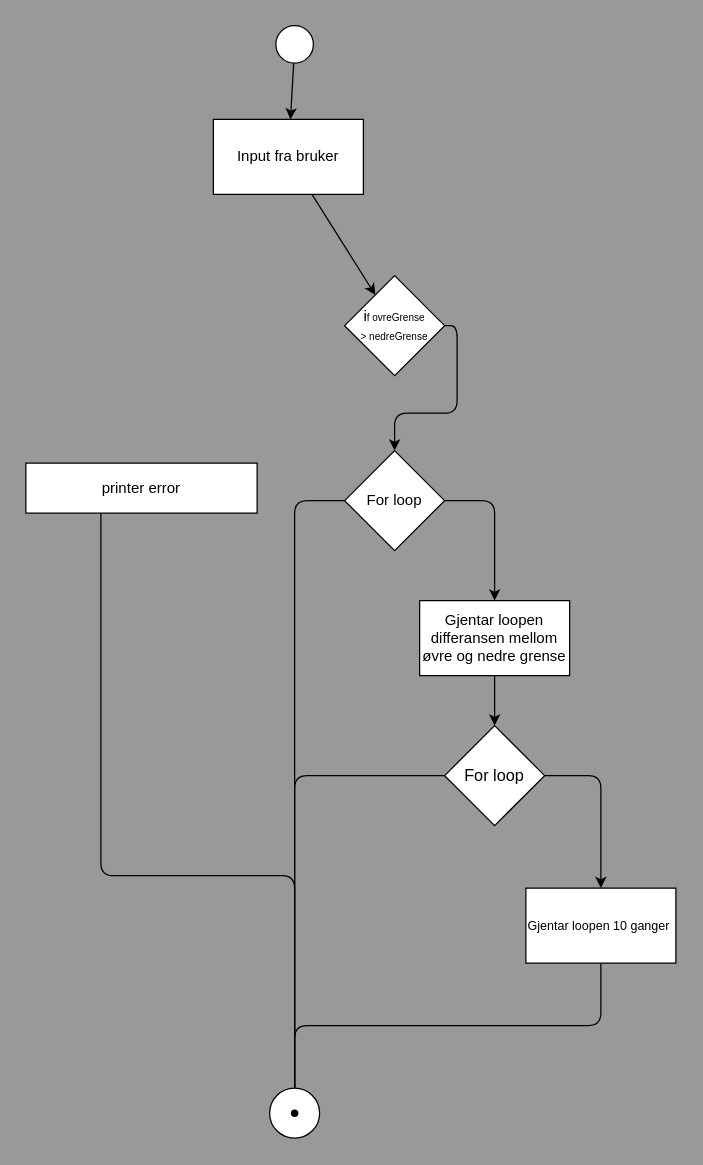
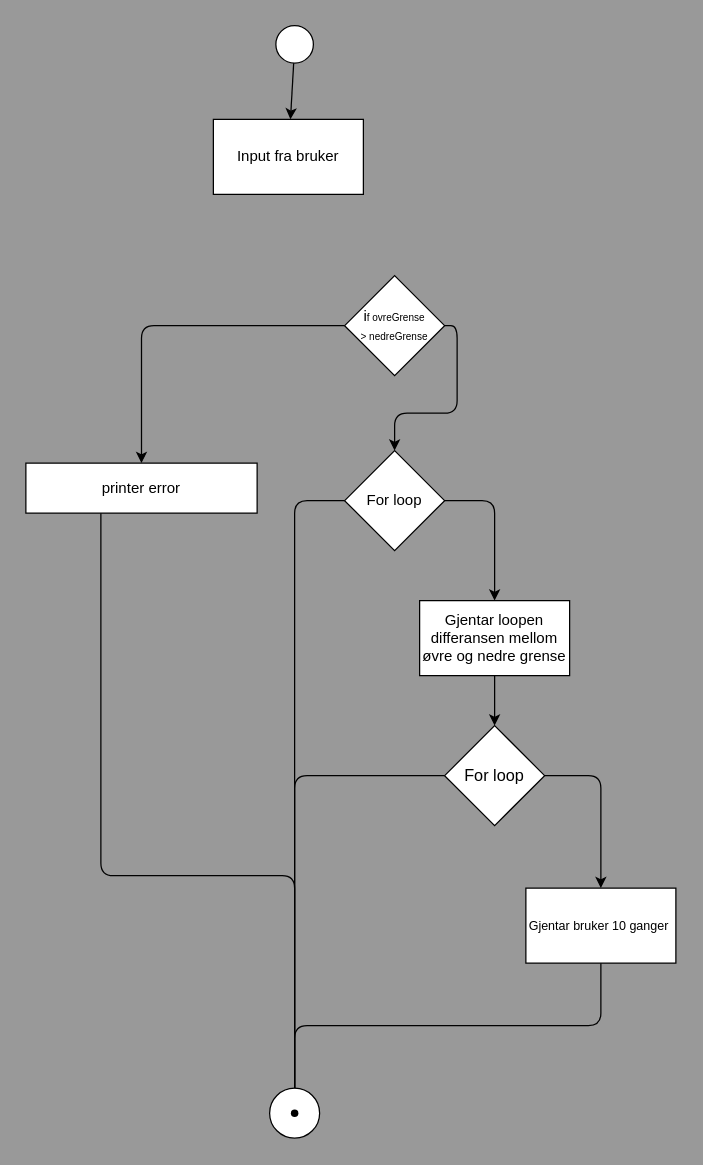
edge "Input fra bruker" -> "if ovreGrense > nedreGrense": removed
edge "if ovreGrense > nedreGrense" -> "printer error": added
node "Gjentar loopen 10 ganger": label "Gjentar loopen 10 ganger" -> "Gjentar bruker 10 ganger"
